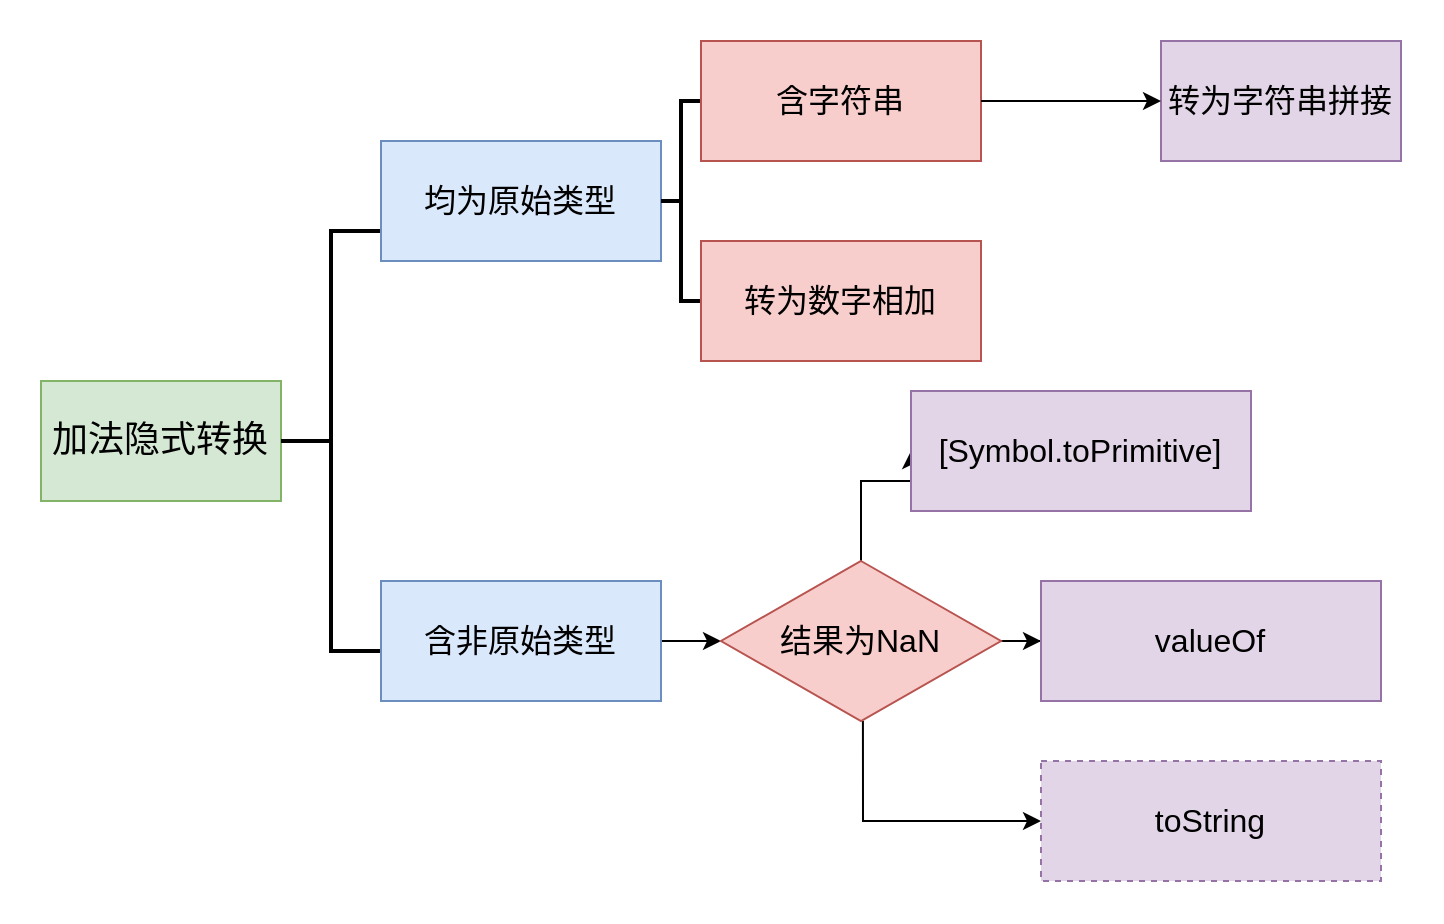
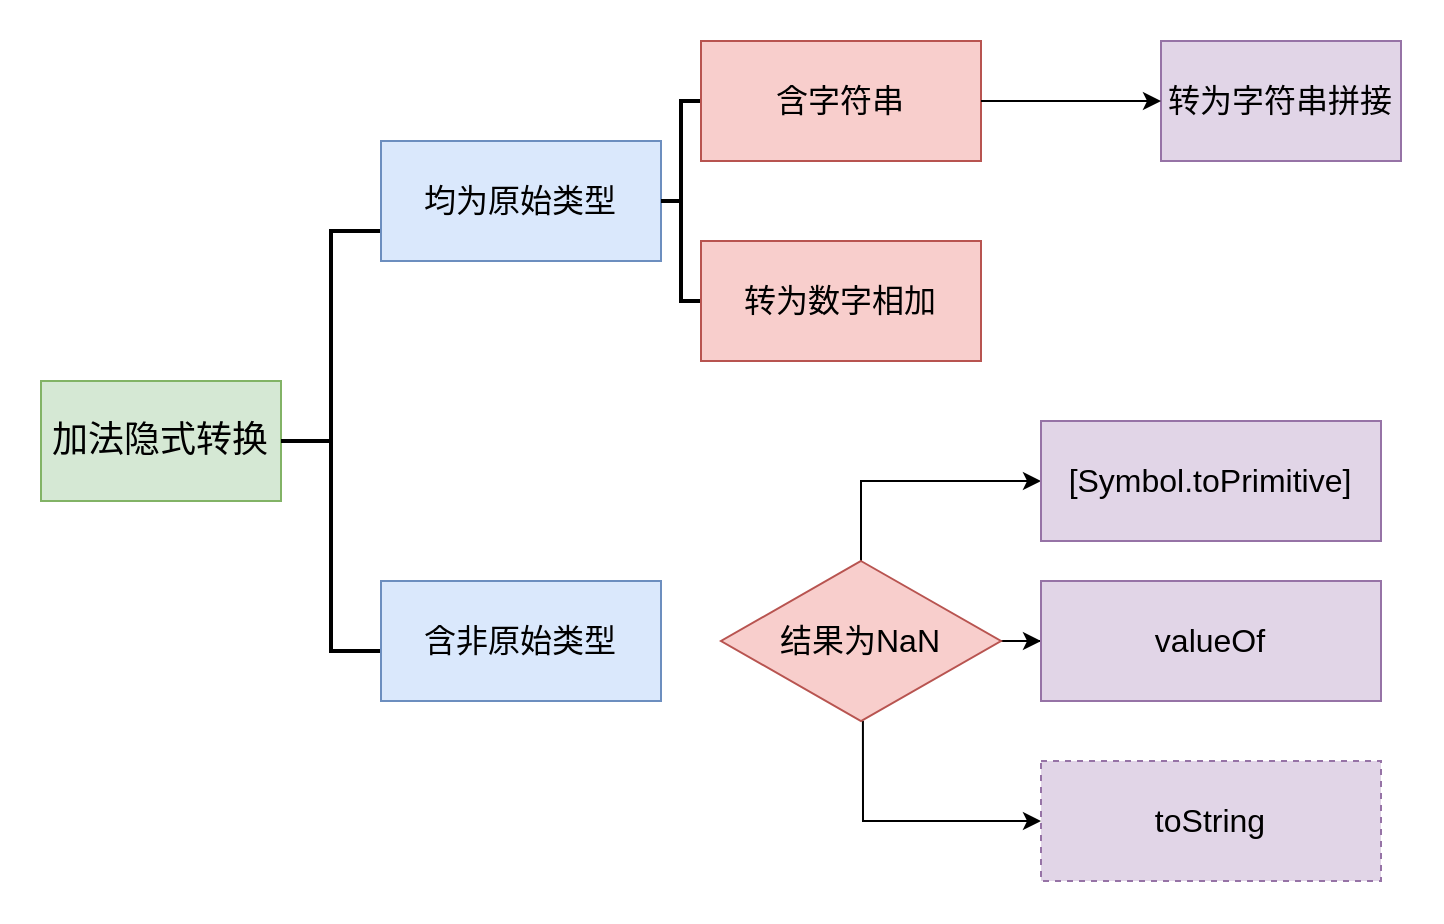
node "[Symbol.toPrimitive]": moved (1081, 451) -> (1211, 481)
edge "含非原始类型" -> "结果为NaN": removed
